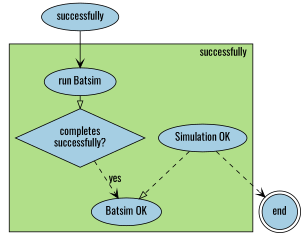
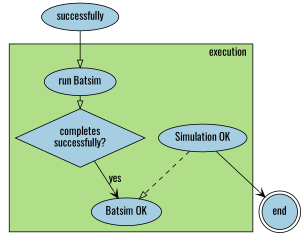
edge "successfully" -> "run Batsim": arrowhead vee -> onormal
cluster "successfully": label "successfully" -> "execution"
edge "Simulation OK" -> "end": style dashed -> solid
edge "completes successfully?" -> "Batsim OK": style dashed -> solid
